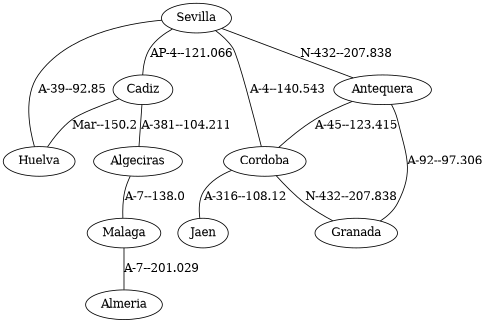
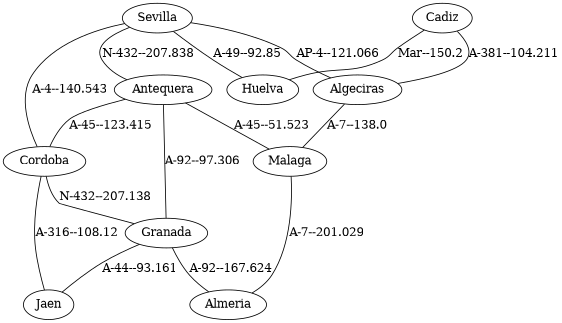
edge "Sevilla" -- "Cadiz": now "Sevilla" -- "Algeciras"
edge "Sevilla" -- "Huelva": label "A-39--92.85" -> "A-49--92.85"
edge "Antequera" -- "Malaga": added, label "A-45--51.523"
edge "Cordoba" -- "Granada": label "N-432--207.838" -> "N-432--207.138"
edge "Granada" -- "Jaen": added, label "A-44--93.161"
edge "Granada" -- "Almeria": added, label "A-92--167.624"
